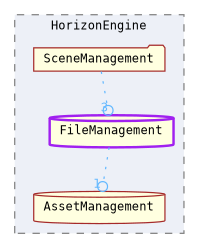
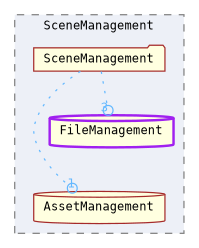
cluster "HorizonEngine": label "HorizonEngine" -> "SceneManagement"
edge "FileManagement" -> "AssetManagement": now "SceneManagement" -> "AssetManagement"
